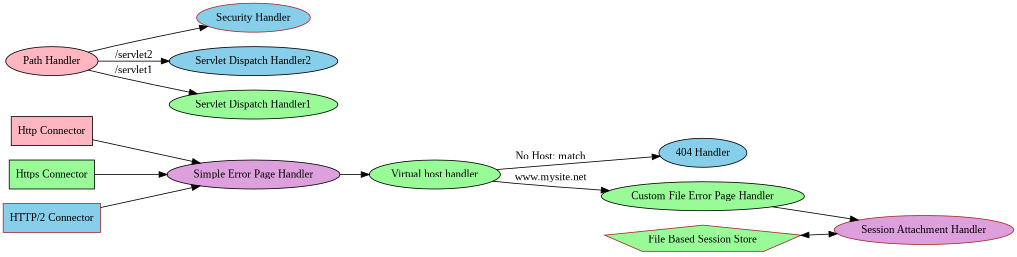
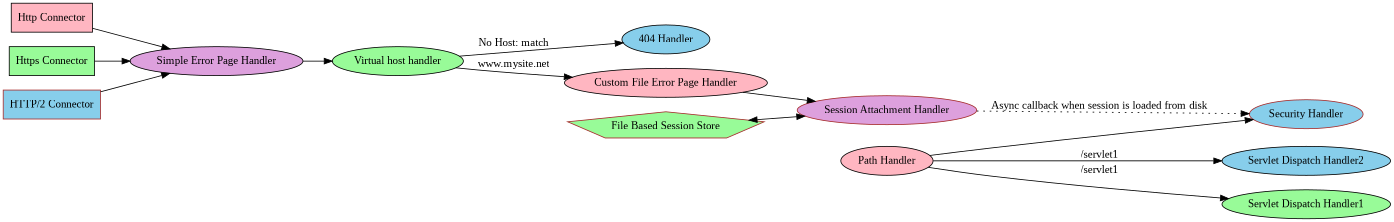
edge "Path Handler" -> "Servlet Dispatch Handler2": label "/servlet2" -> "/servlet1"
edge "Session Attachment Handler" -> "Security Handler": added, label "Async callback when session is loaded from disk"
node "Custom File Error Page Handler": fillcolor palegreen -> lightpink
